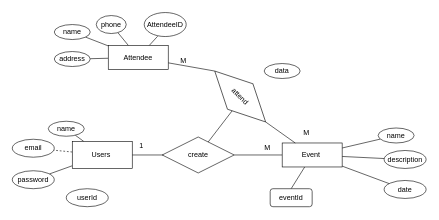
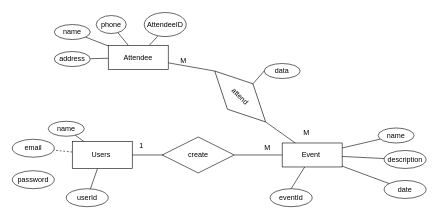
edge "attend" -- "create": now "attend" -- "data"
edge "Users" -- "password": now "Users" -- "userId"
node "eventId": shape rounded rectangle -> ellipse
